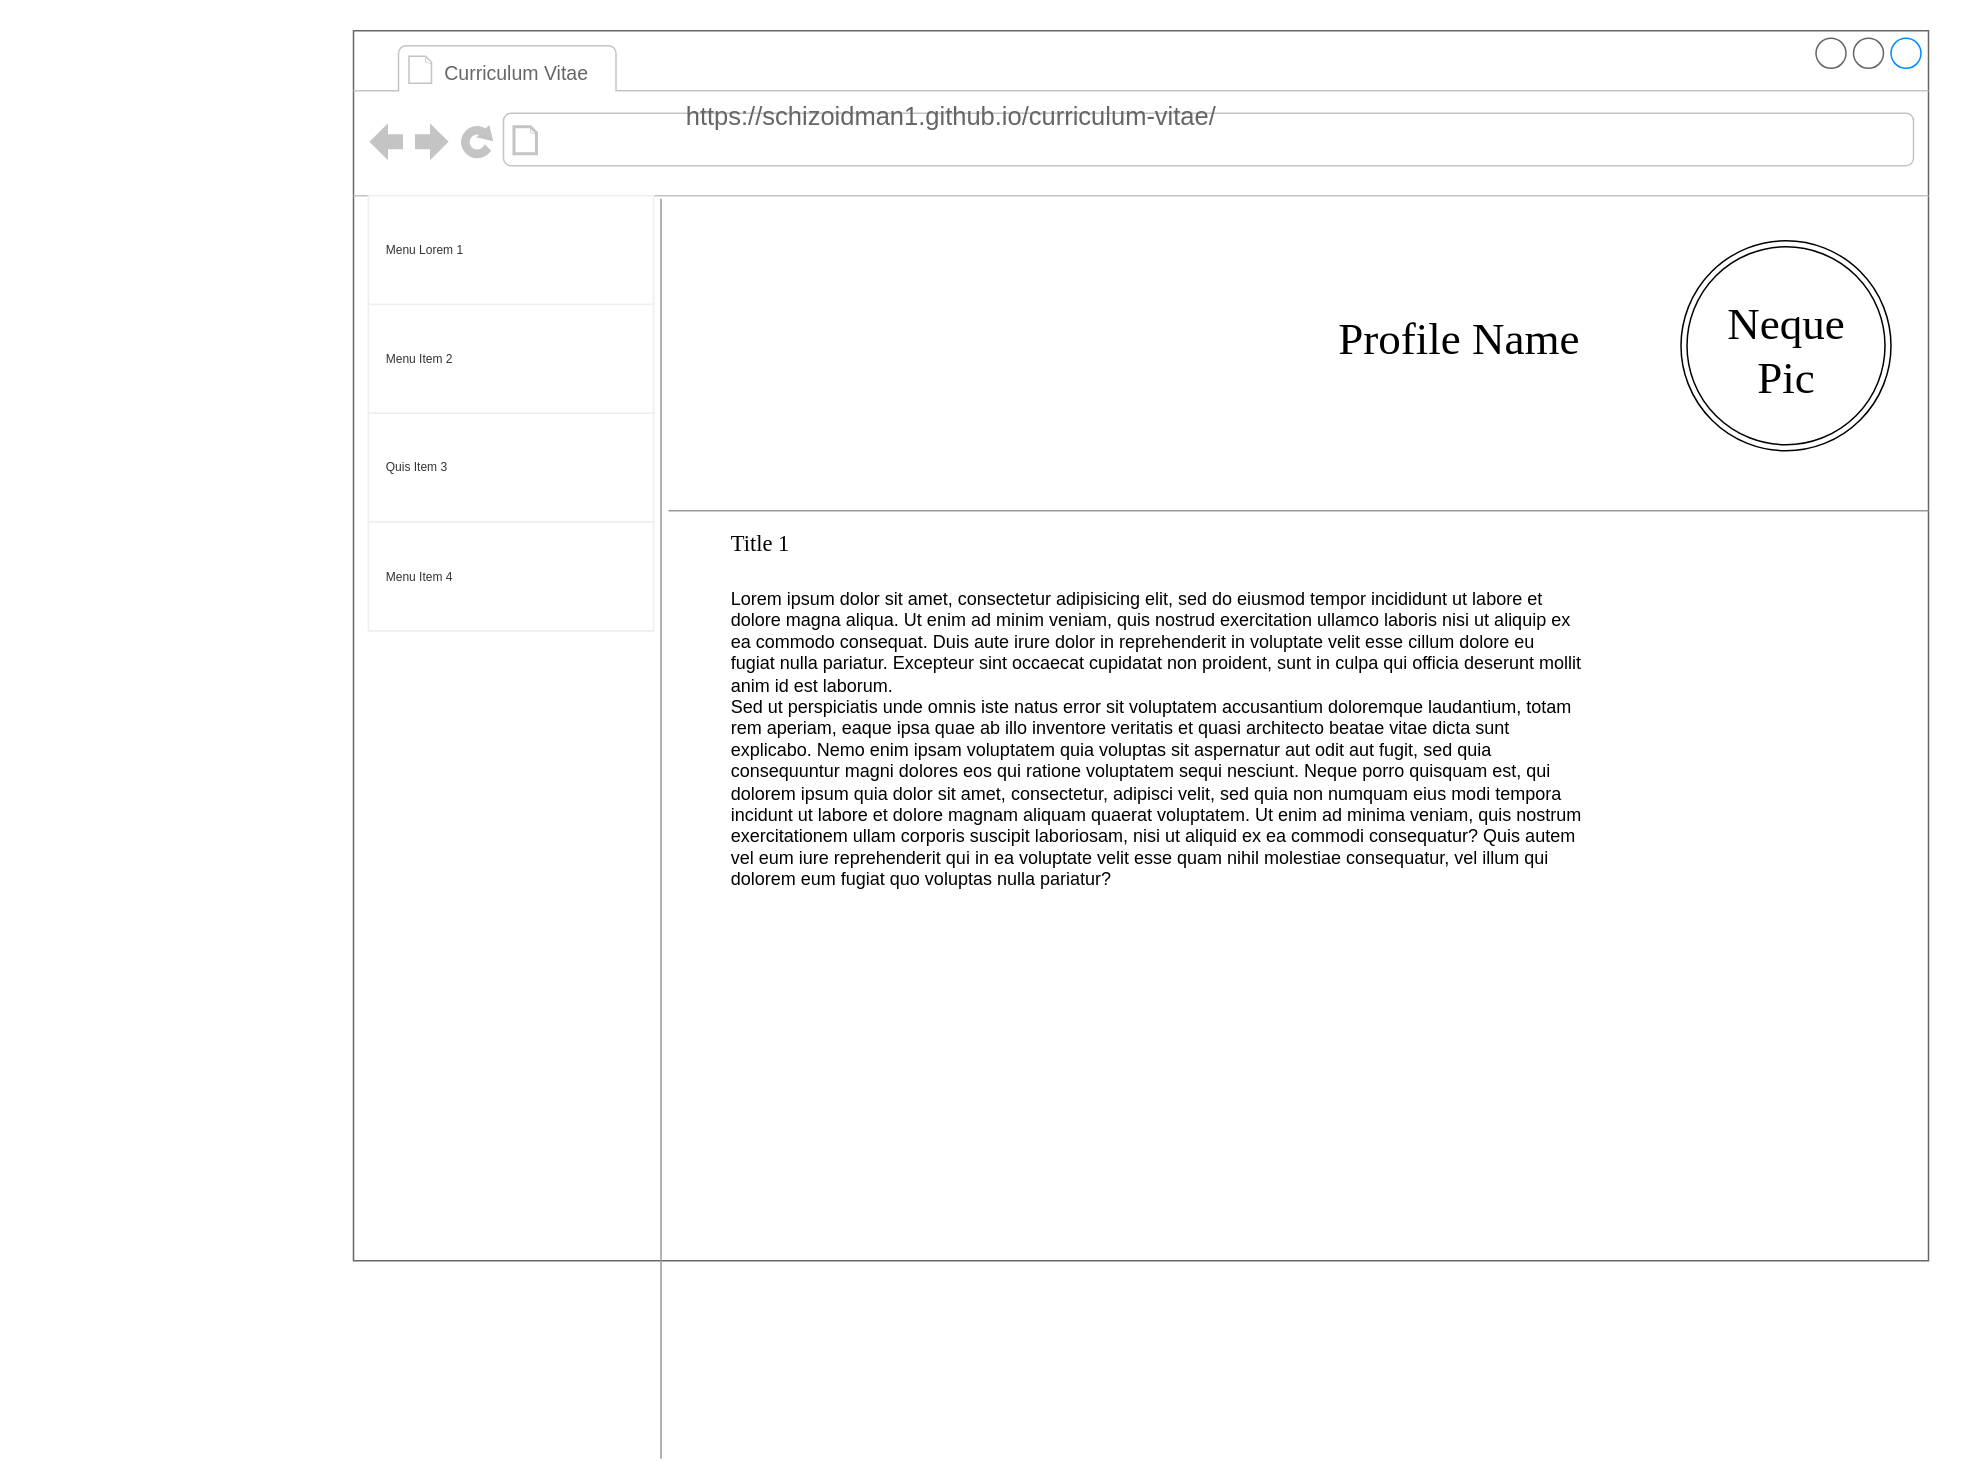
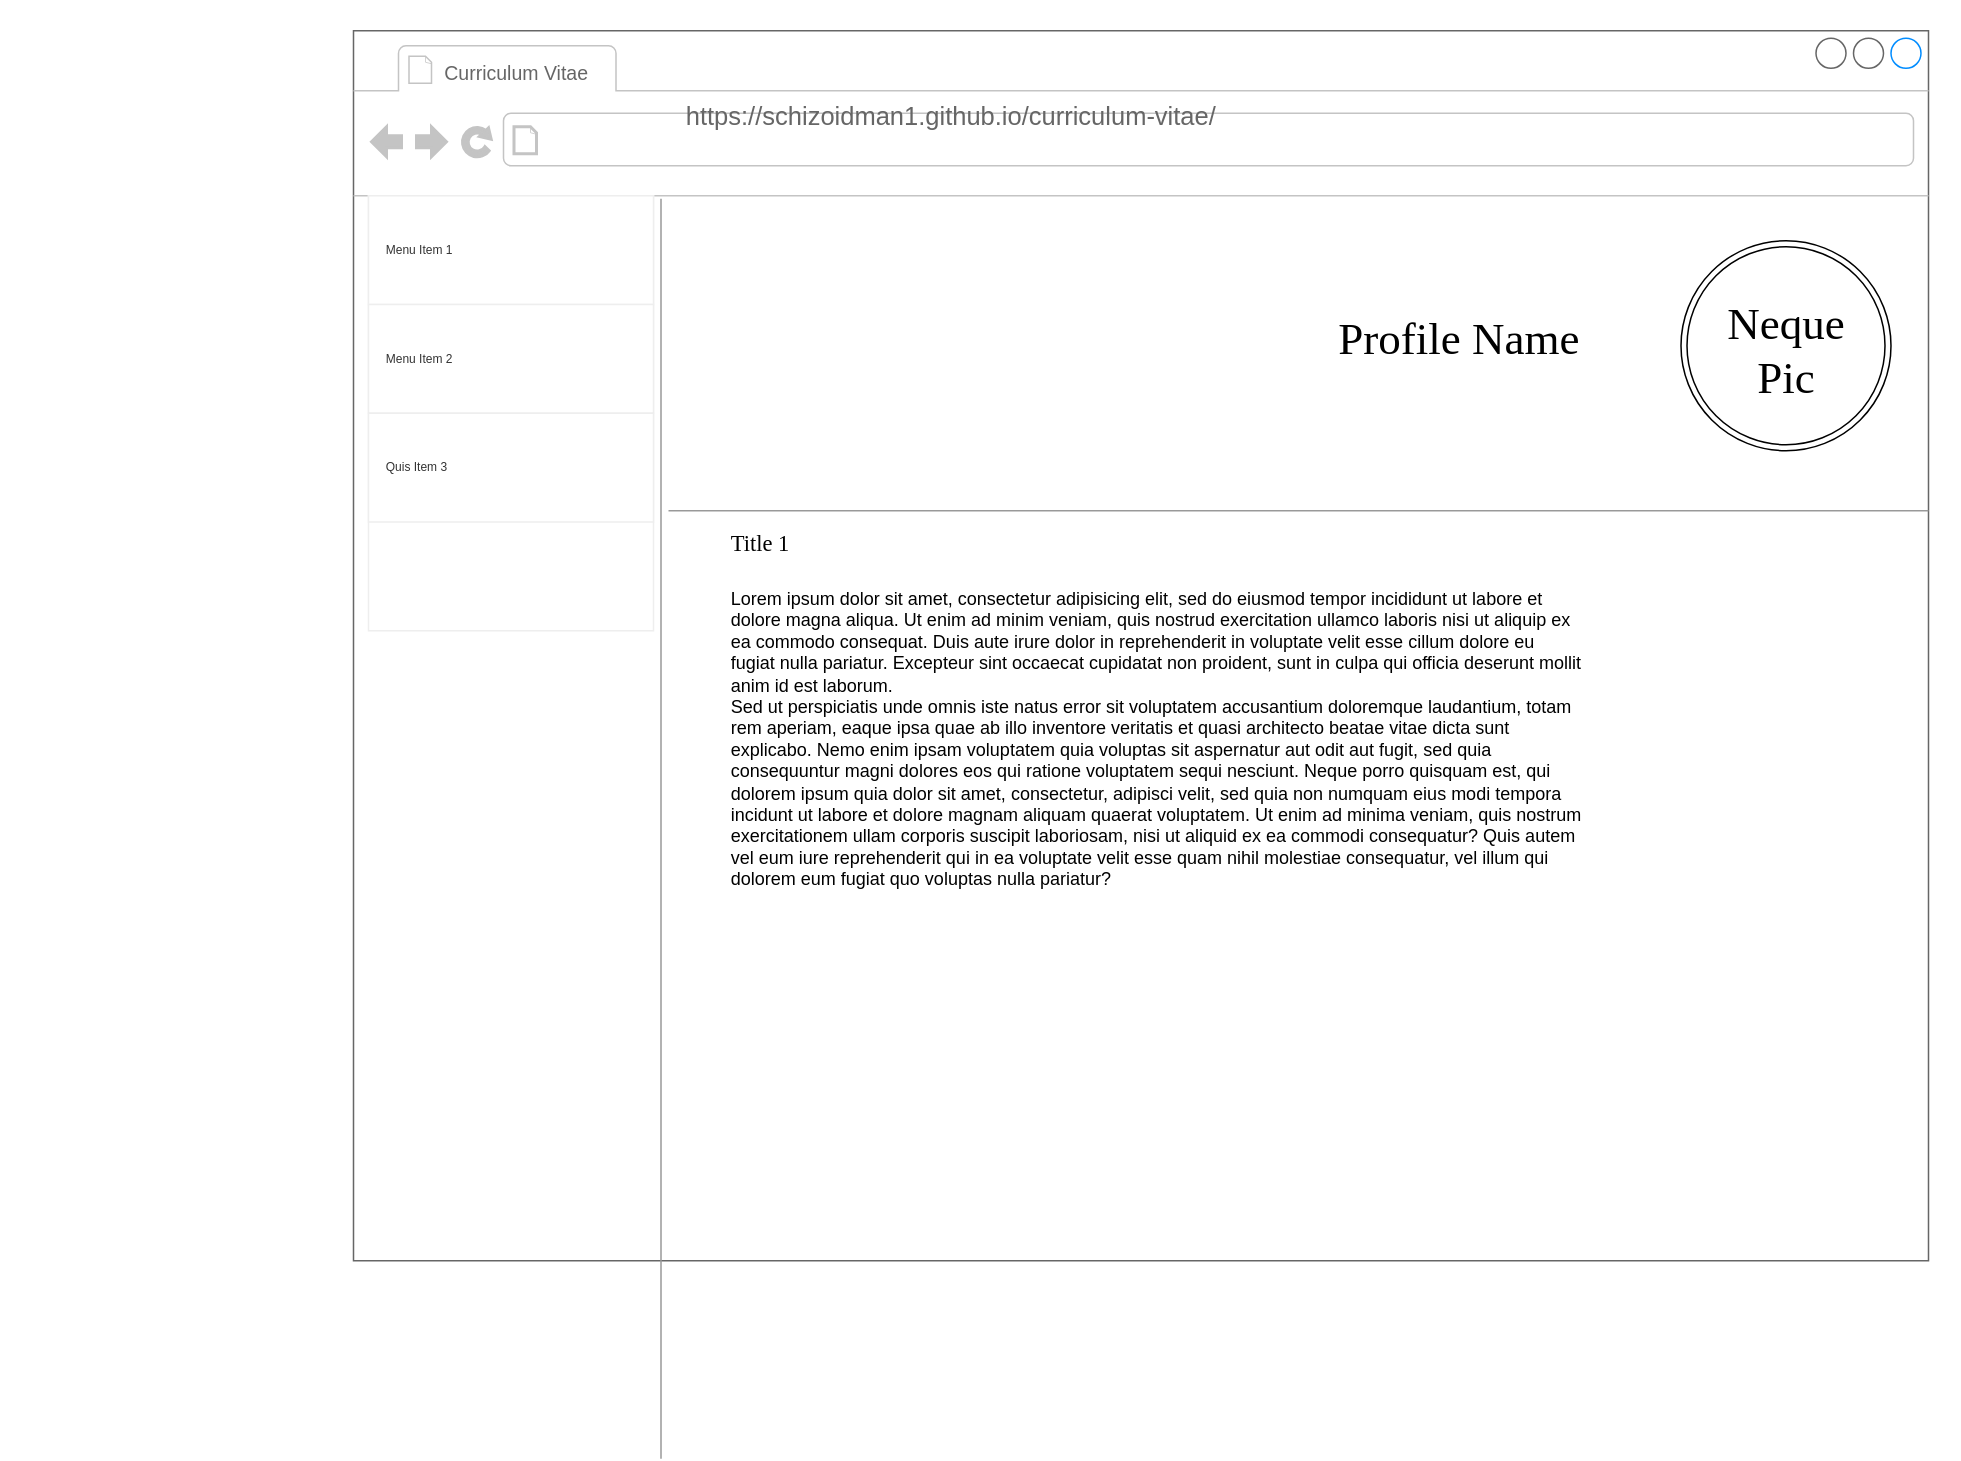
node "Menu Lorem 1": label "Menu Lorem 1" -> "Menu Item 1"
node "Menu Item 4": removed
